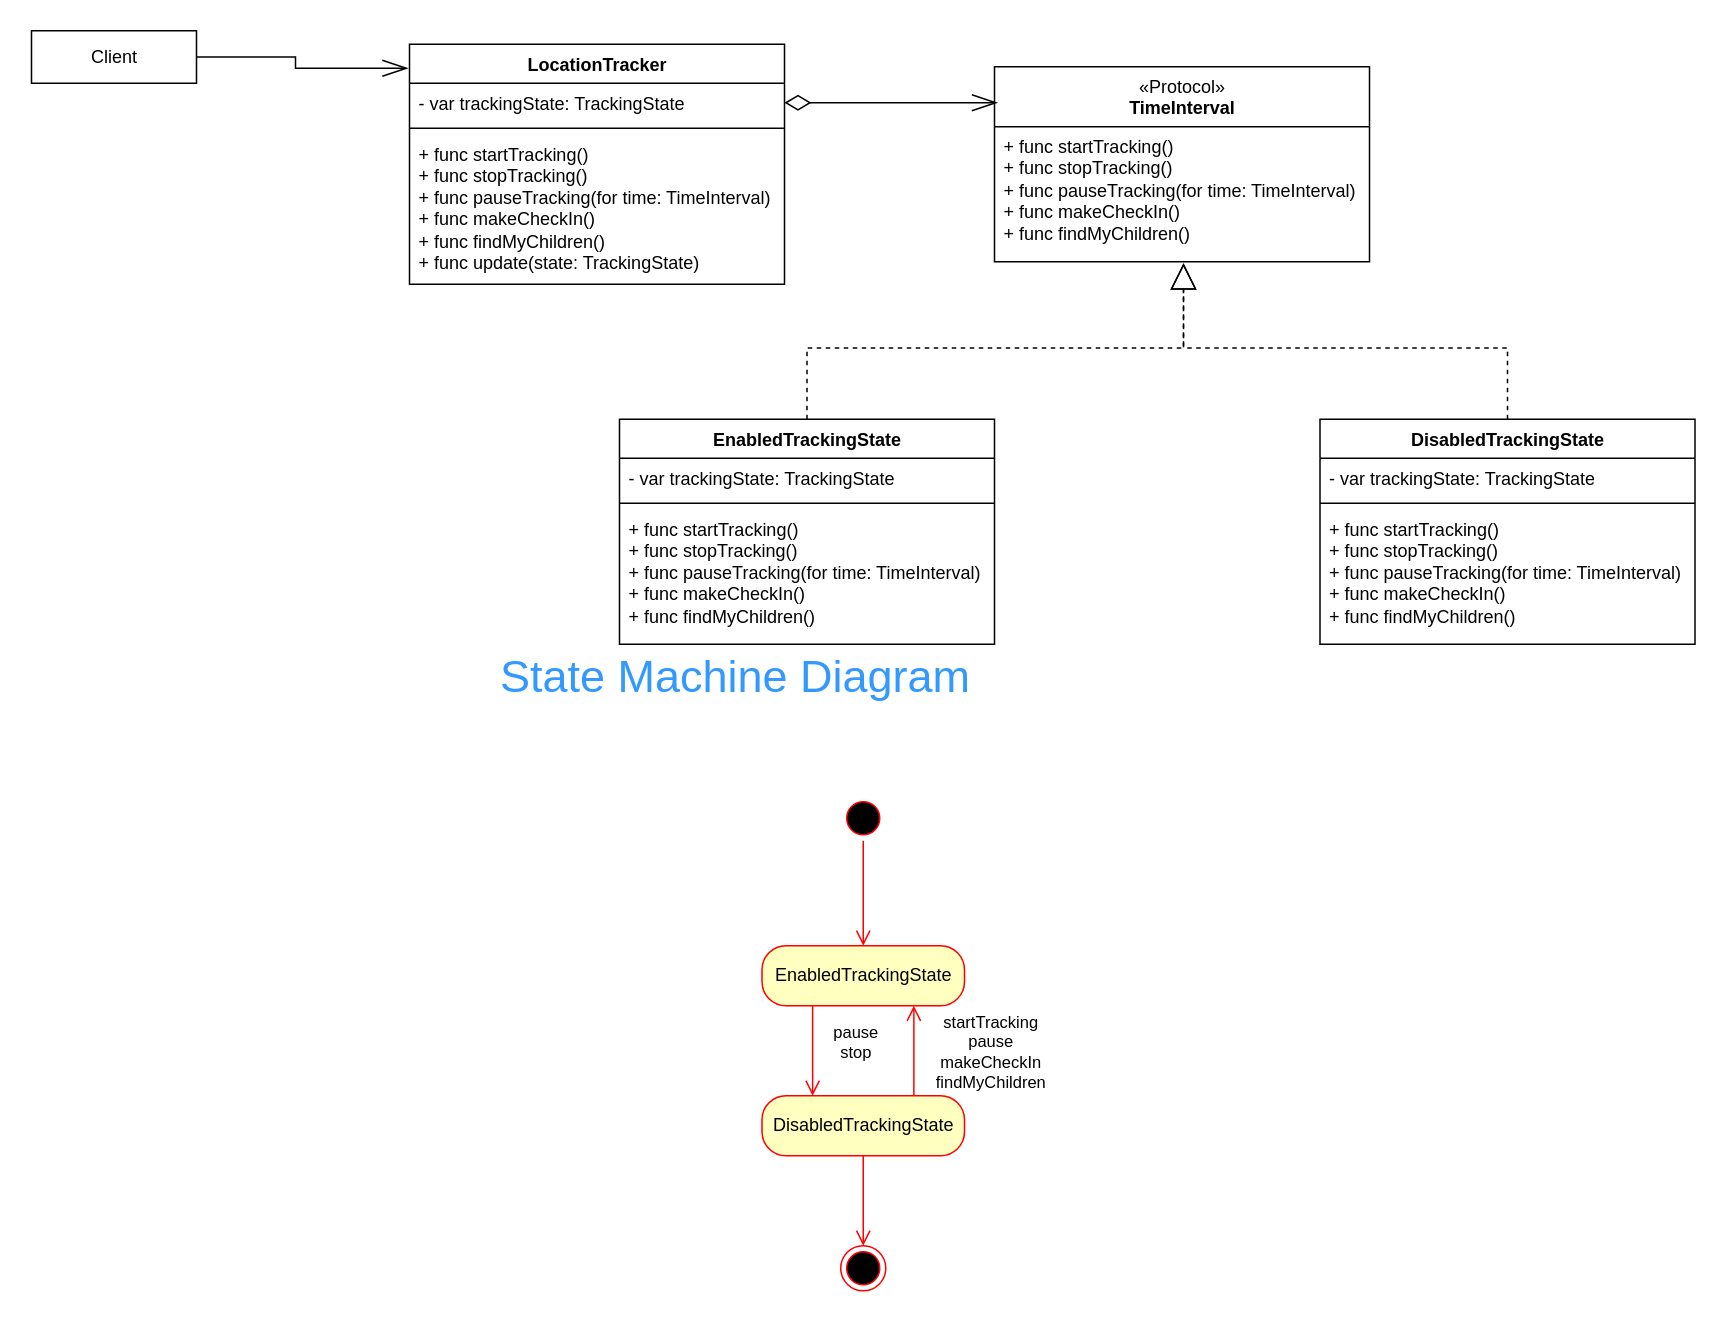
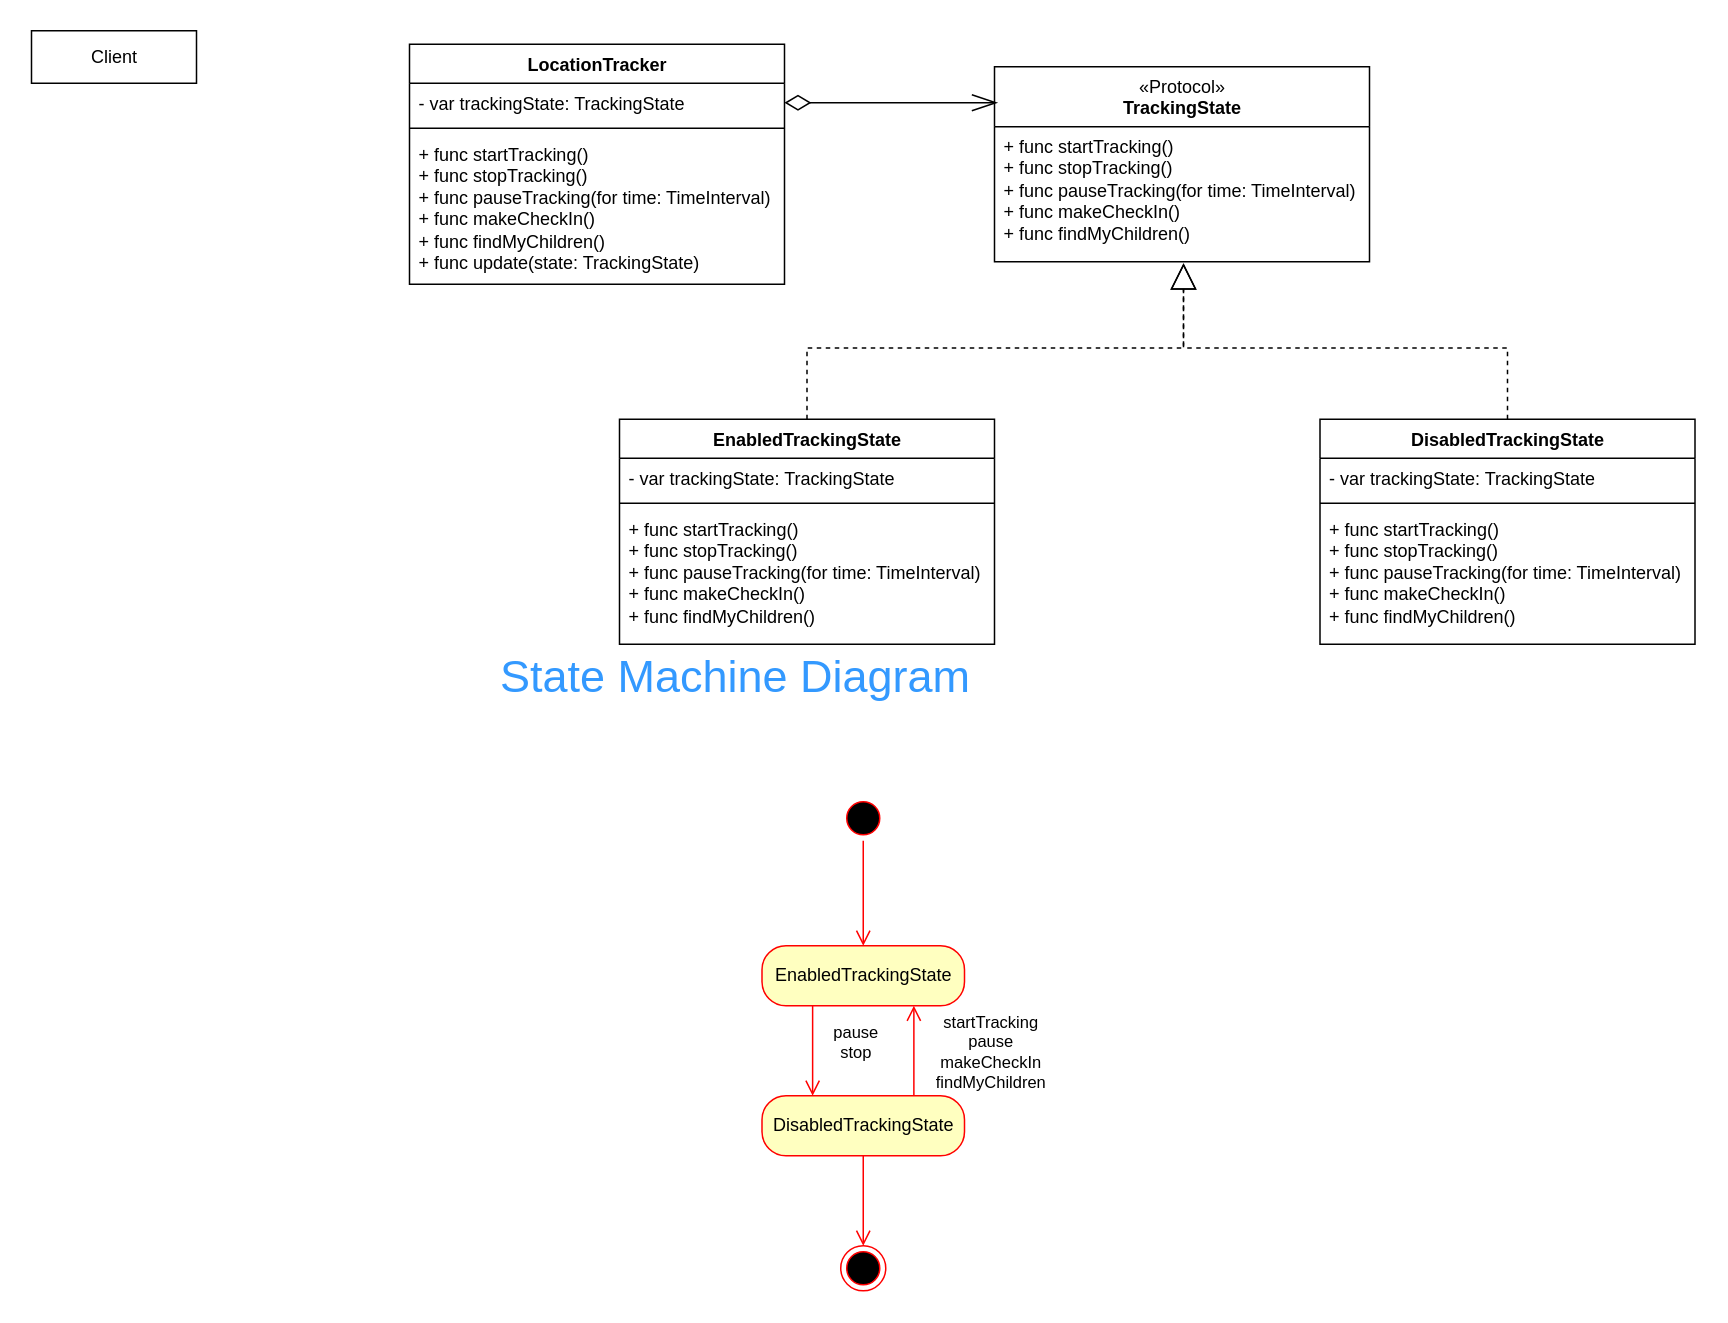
edge "Client" -> "LocationTracker": removed
node "«Protocol»TimeInterval": label "«Protocol»TimeInterval" -> "«Protocol»TrackingState"
